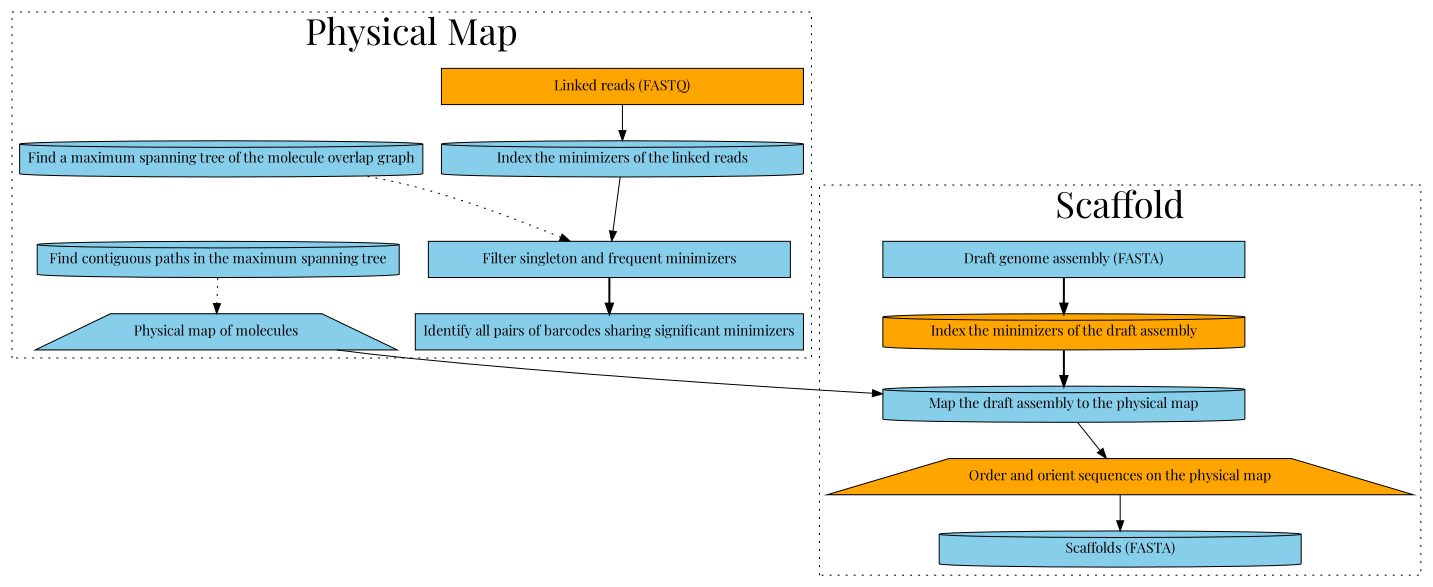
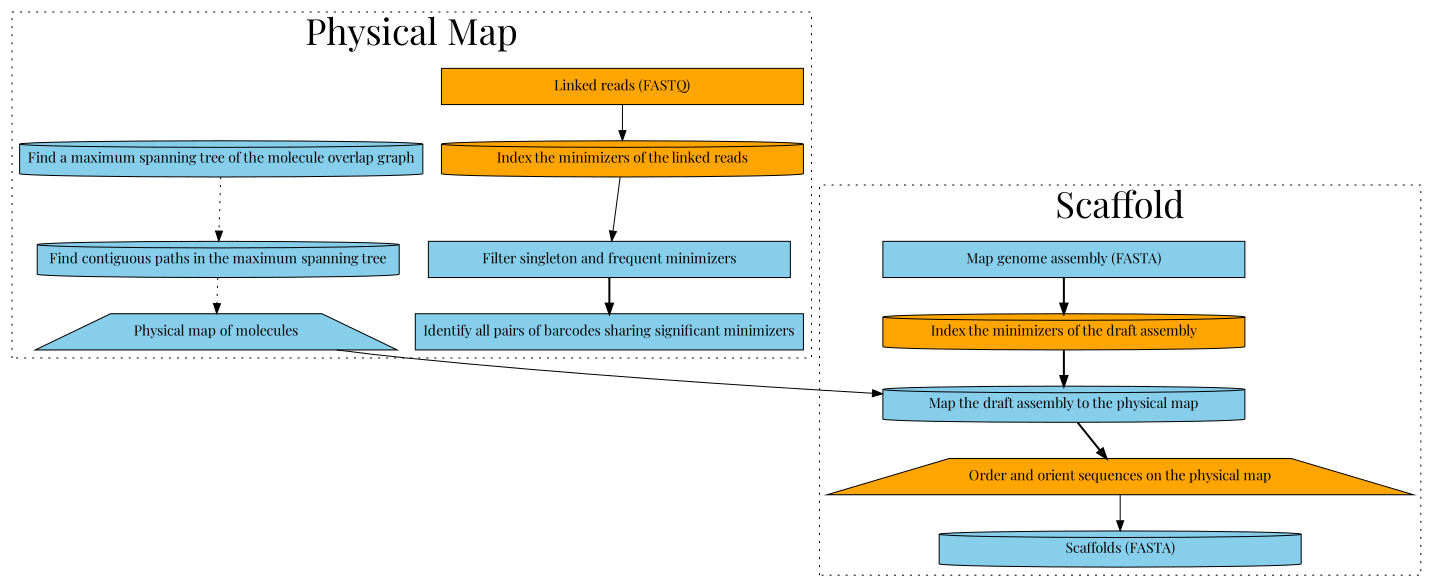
node "Index the minimizers of the linked reads": fillcolor skyblue -> orange
edge "Find a maximum spanning tree of the molecule overlap graph" -> "Filter singleton and frequent minimizers": now "Find a maximum spanning tree of the molecule overlap graph" -> "Find contiguous paths in the maximum spanning tree"
node "Draft genome assembly (FASTA)": label "Draft genome assembly (FASTA)" -> "Map genome assembly (FASTA)"
edge "Map the draft assembly to the physical map" -> "Order and orient sequences on the physical map": style solid -> bold
